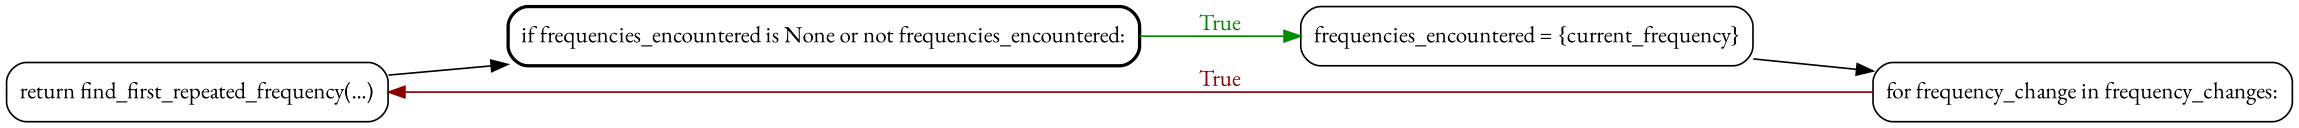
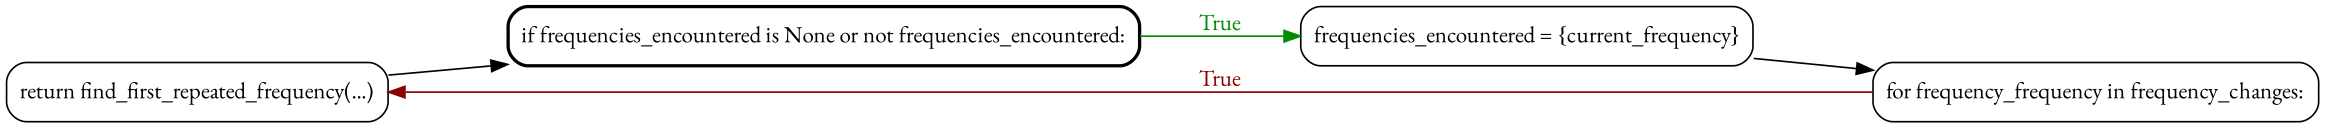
node "for frequency_change in frequency_changes:": label "for frequency_change in frequency_changes:" -> "for frequency_frequency in frequency_changes:"
